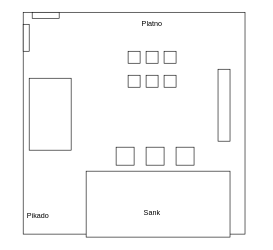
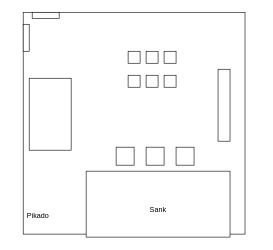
node "Platno": removed
node "Sank": moved (152, 213) -> (158, 210)
